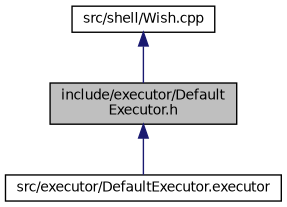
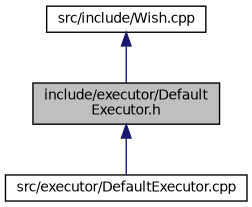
node "src/shell/Wish.cpp": label "src/shell/Wish.cpp" -> "src/include/Wish.cpp"
node "src/executor/DefaultExecutor.executor": label "src/executor/DefaultExecutor.executor" -> "src/executor/DefaultExecutor.cpp"
